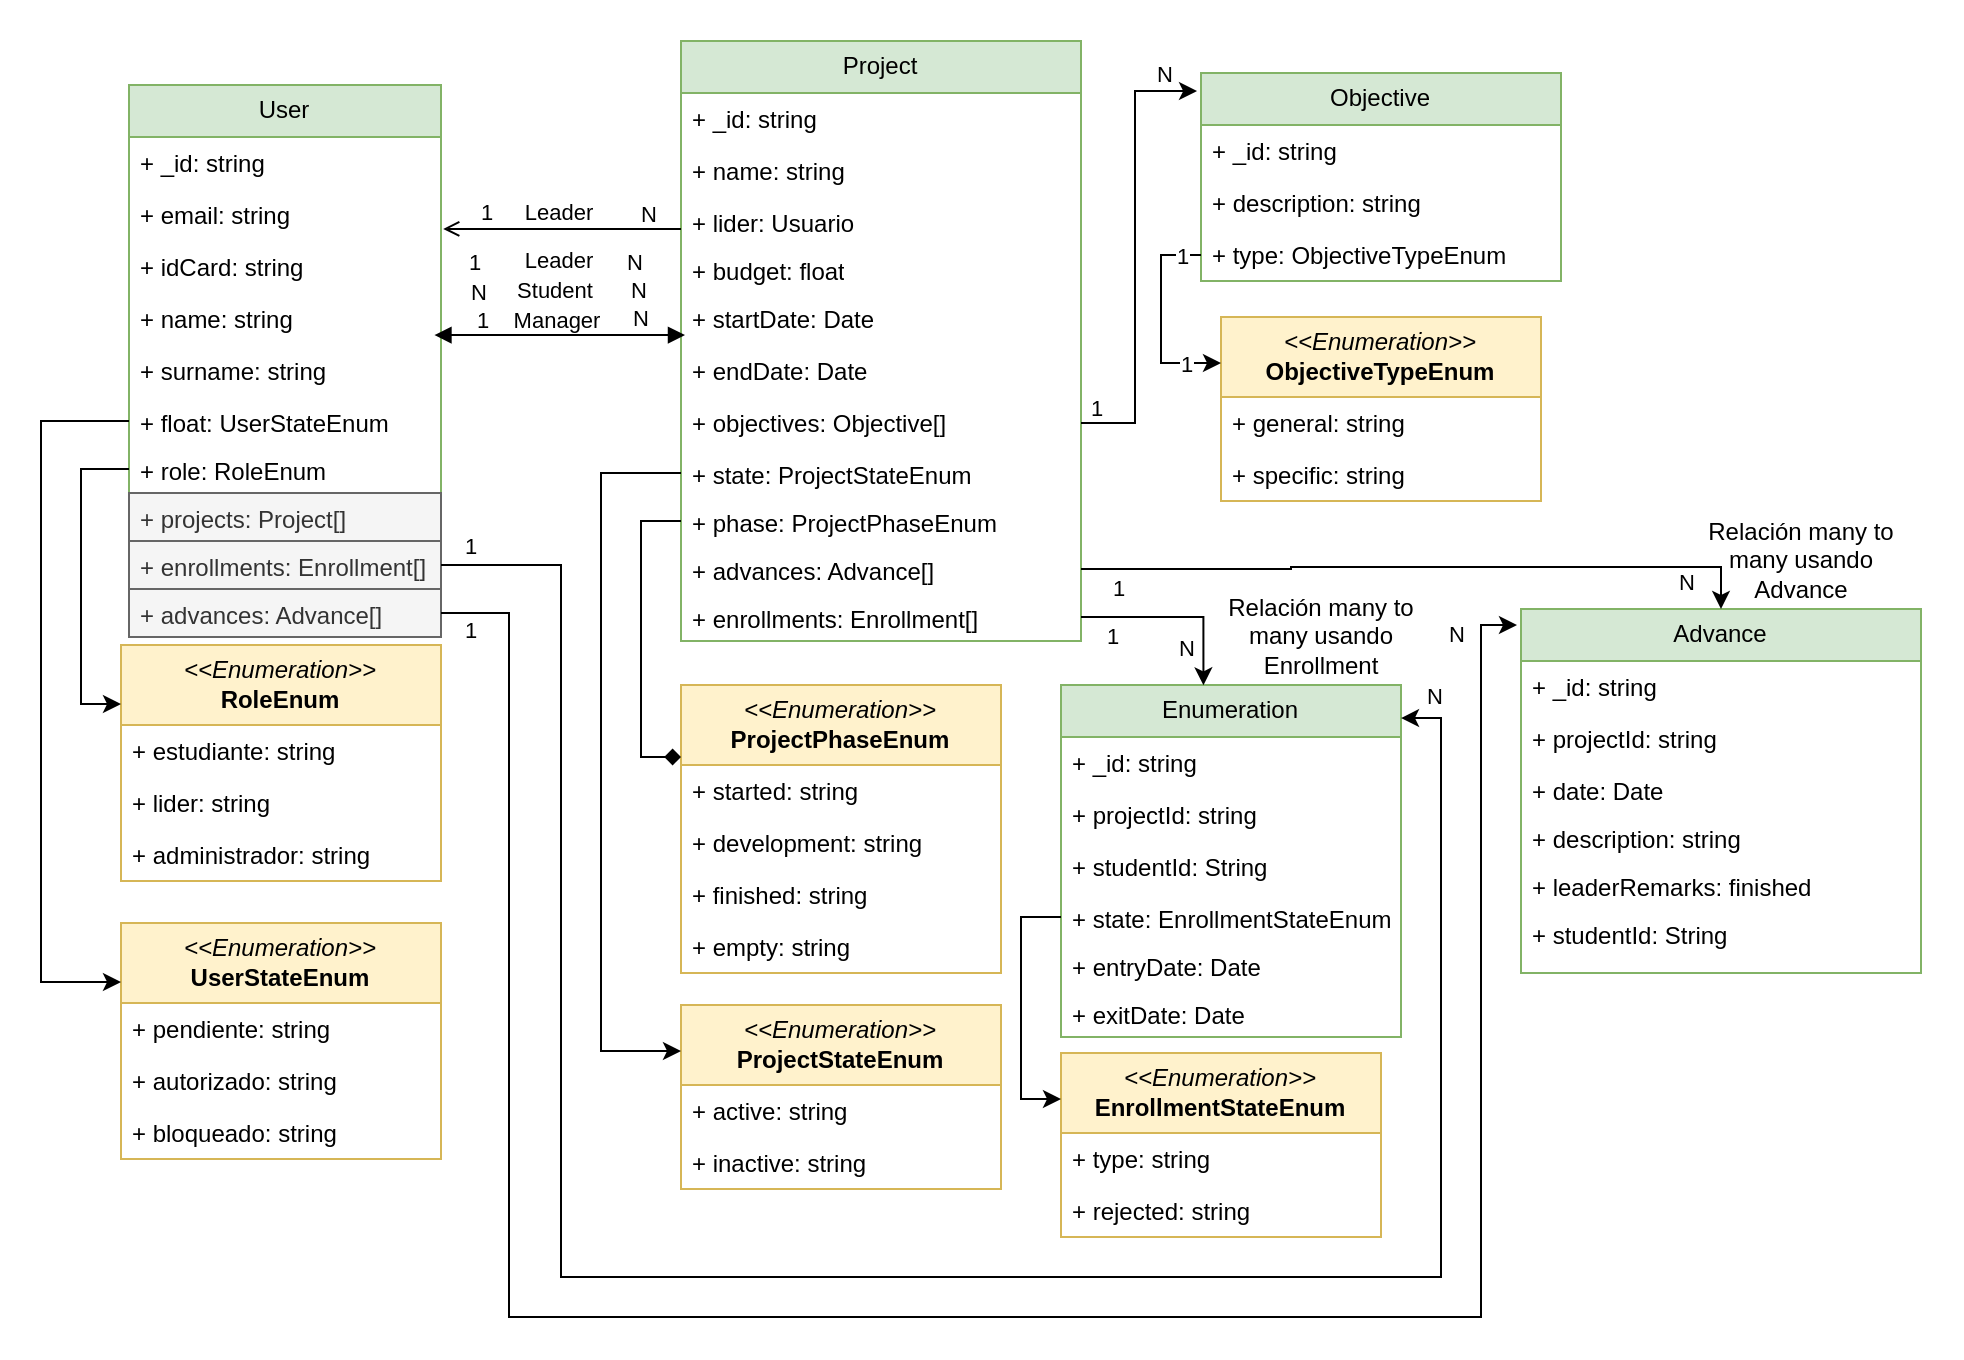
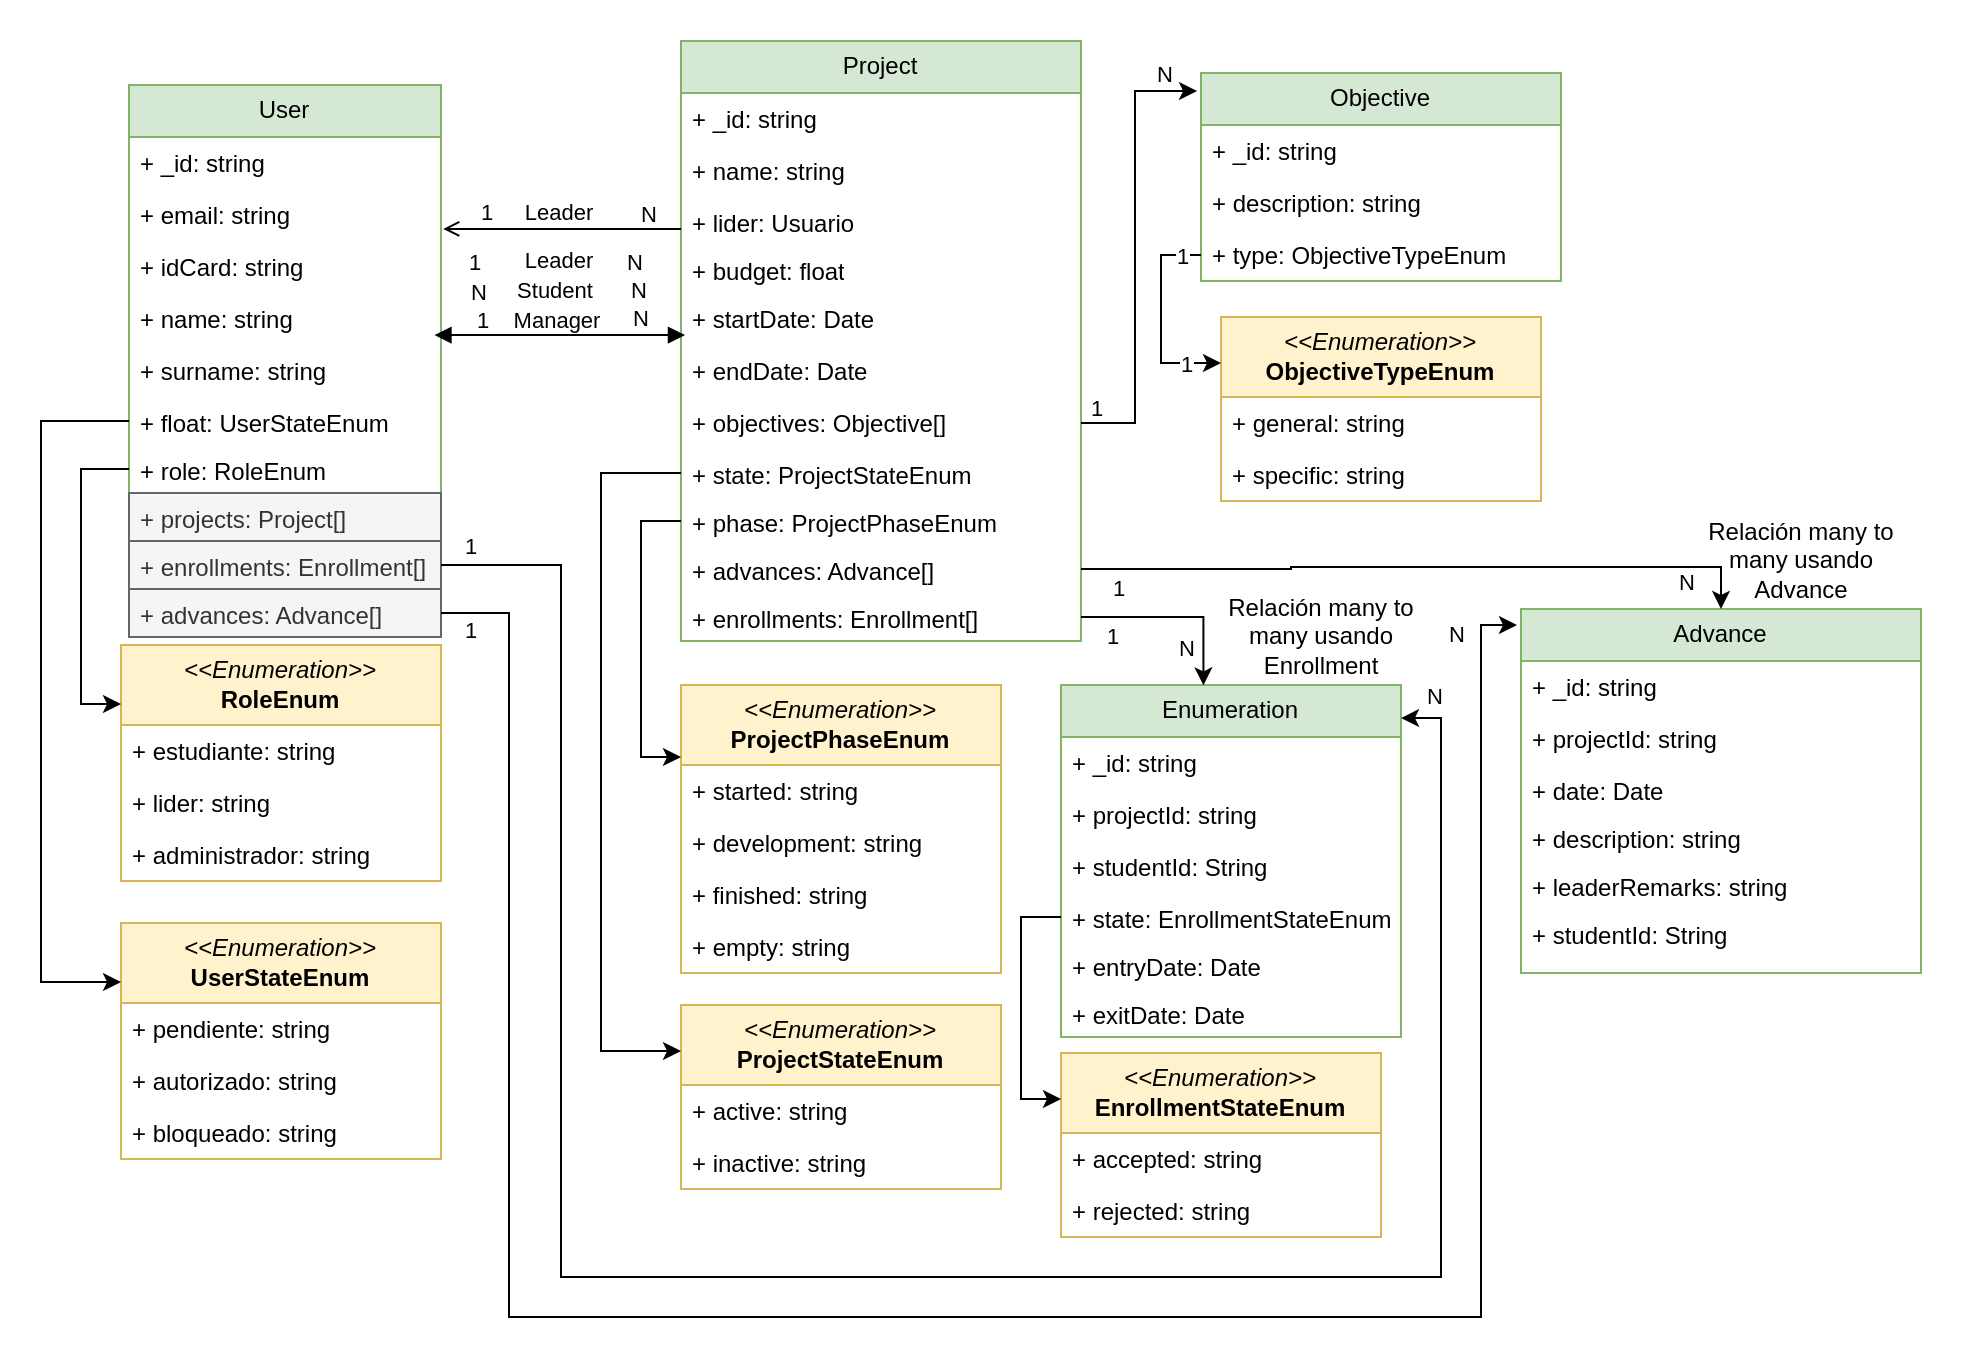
edge "+ phase: ProjectPhaseEnum" -> "<<Enumeration>>ProjectPhaseEnum": arrowhead diamond -> classic
node "+ leaderRemarks: finished": label "+ leaderRemarks: finished" -> "+ leaderRemarks: string"
node "+ type: string": label "+ type: string" -> "+ accepted: string"
